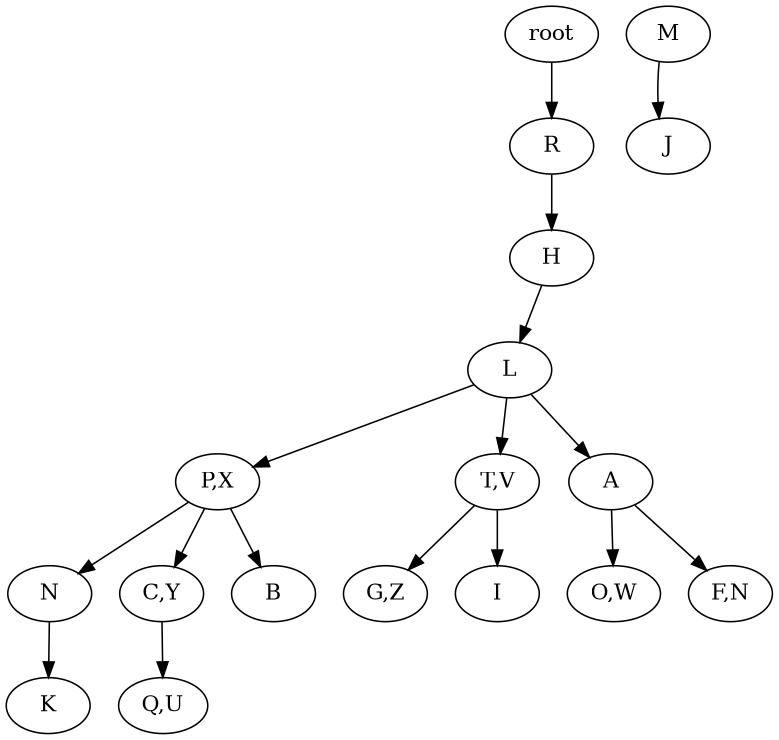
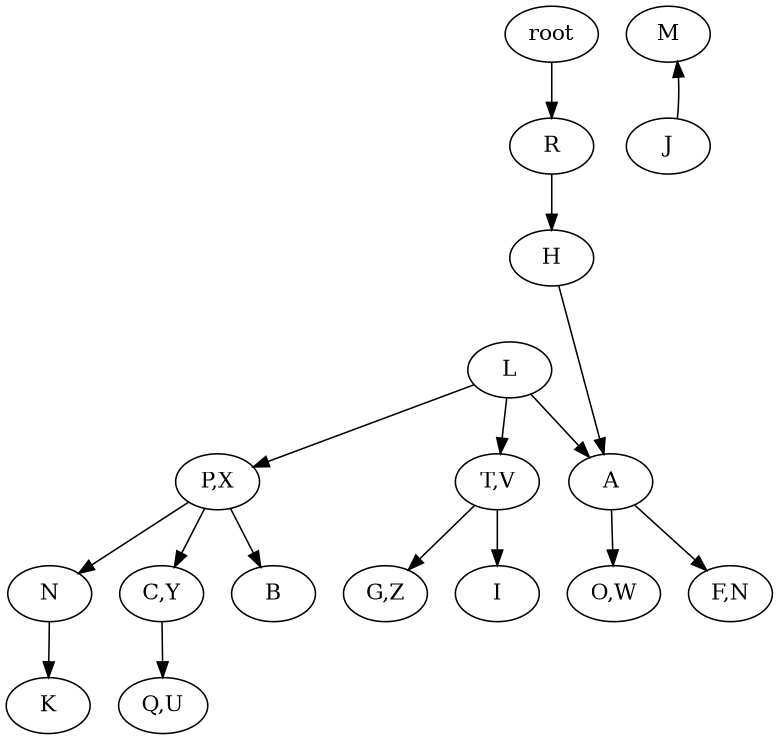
edge "M" -> "J": reversed
edge "H" -> "L": now "H" -> "A"
